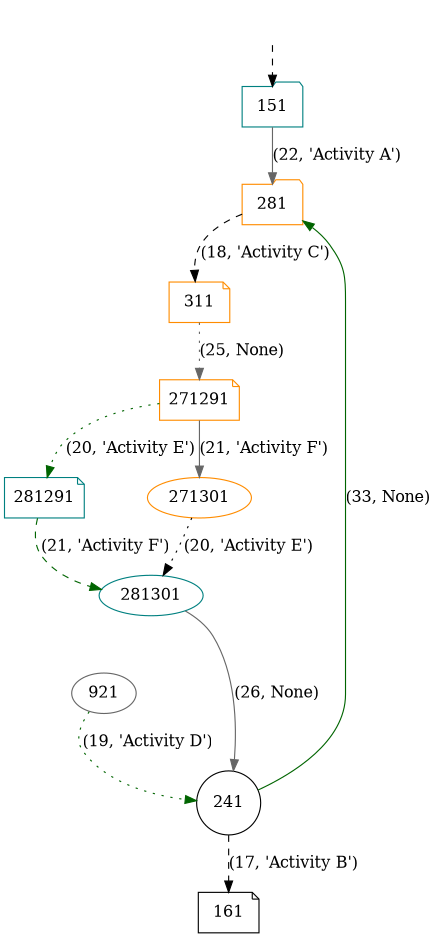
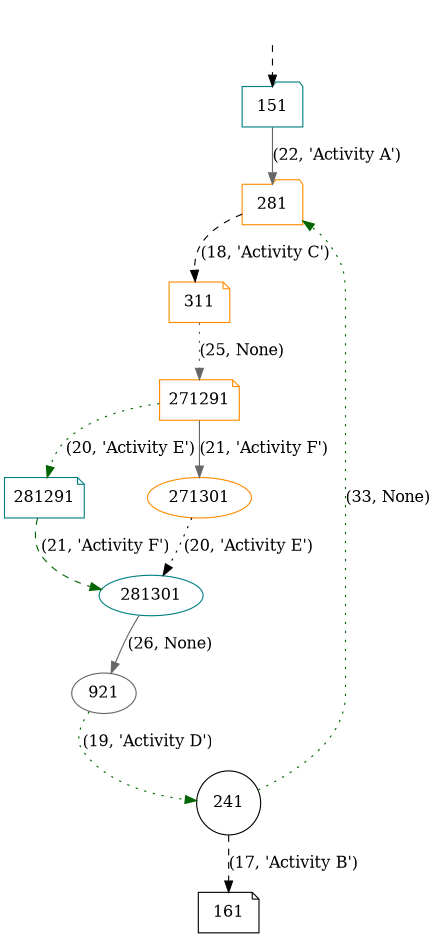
edge "241" -> "281": style solid -> dotted
edge "281301" -> "241": now "281301" -> "921"
